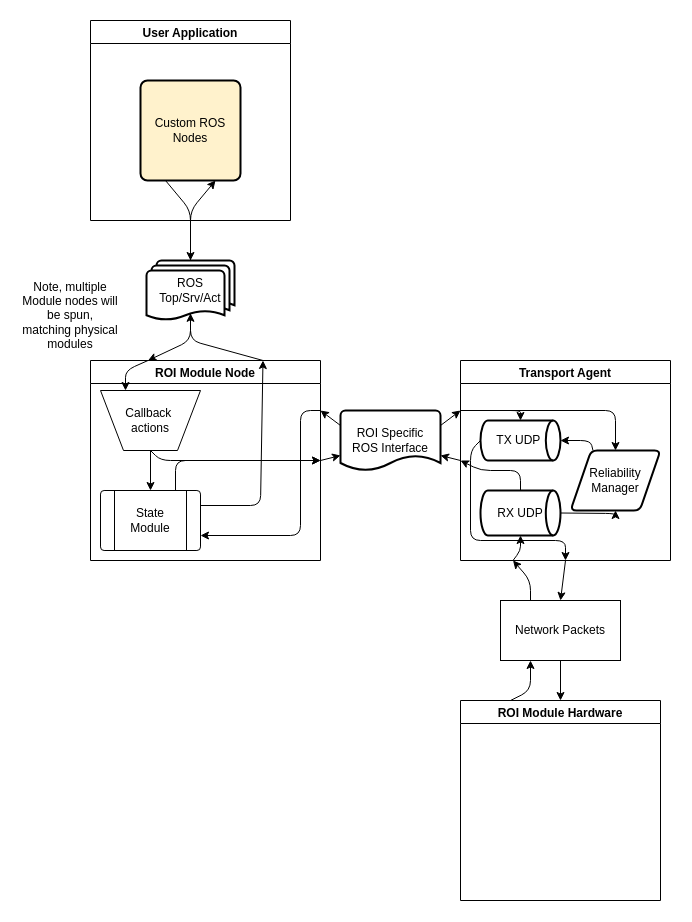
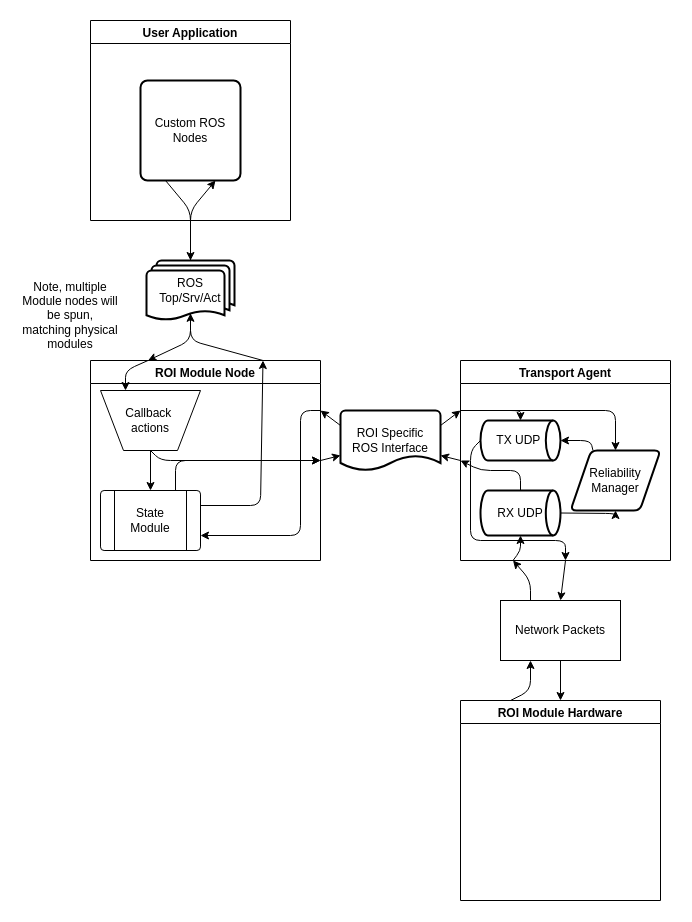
node "Custom ROS Nodes": fillcolor #fff2cc -> #ffffff
